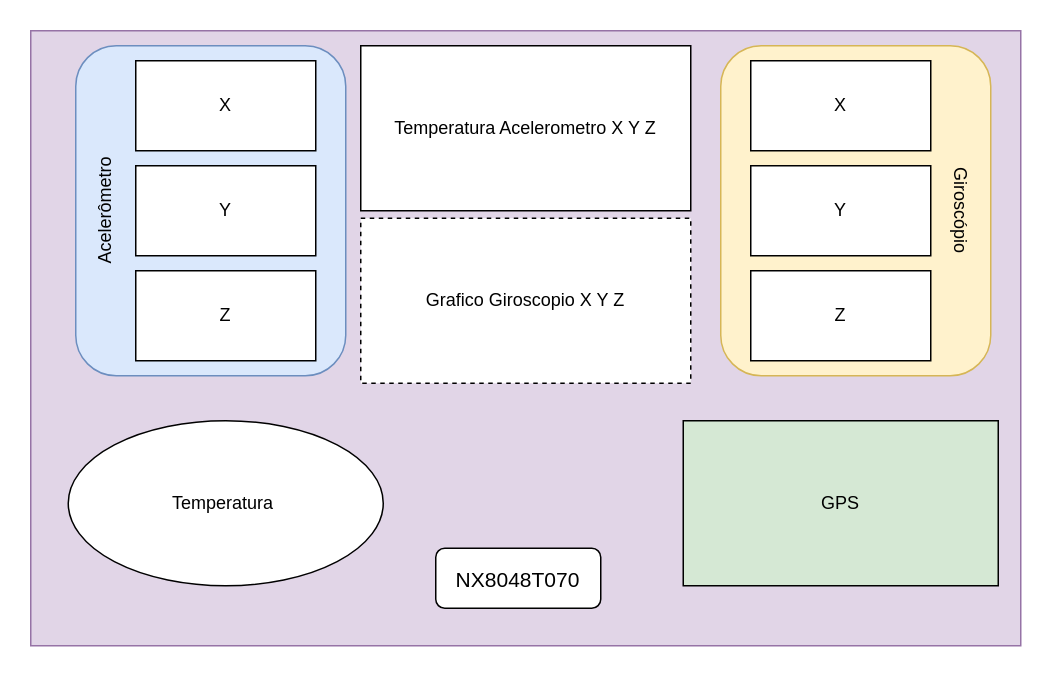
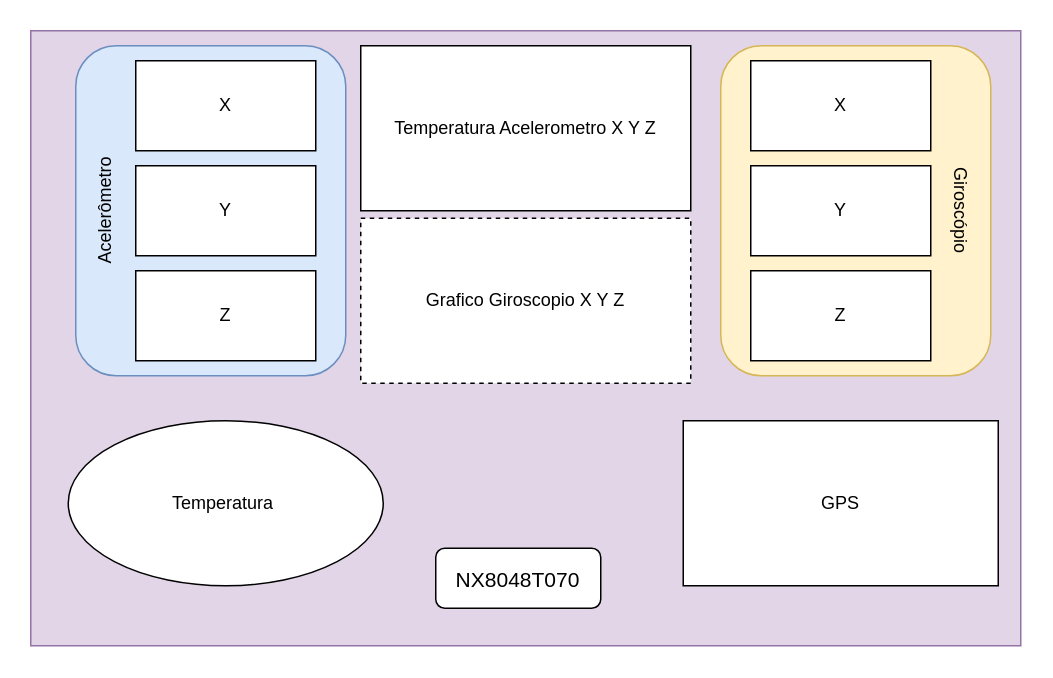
node "GPS": fillcolor #d5e8d4 -> #ffffff
